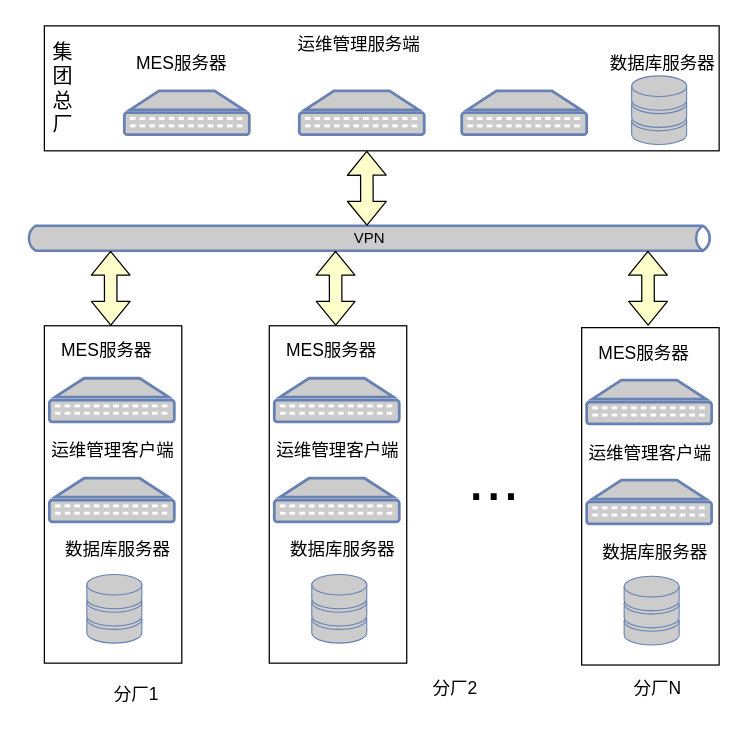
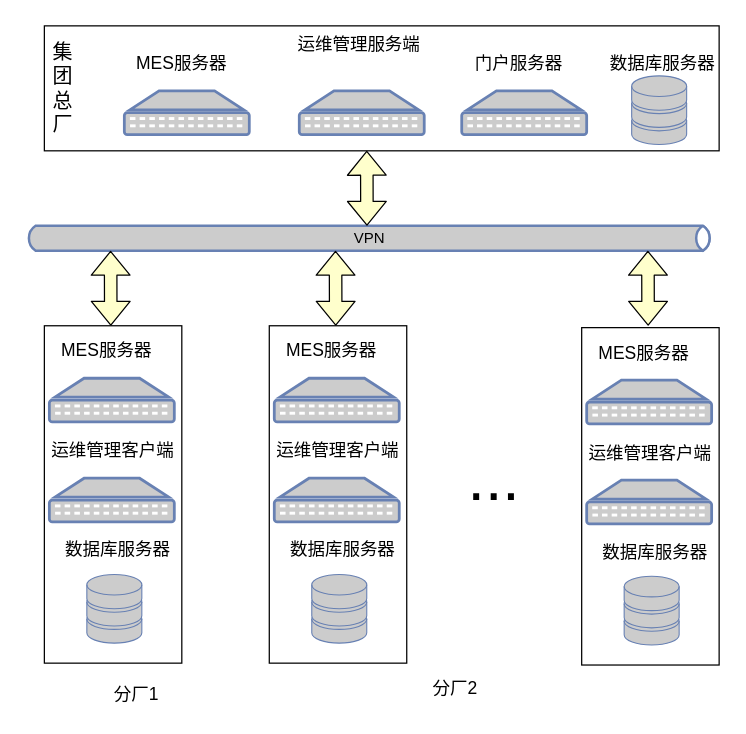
node "门户服务器": added
node "分厂N": removed
